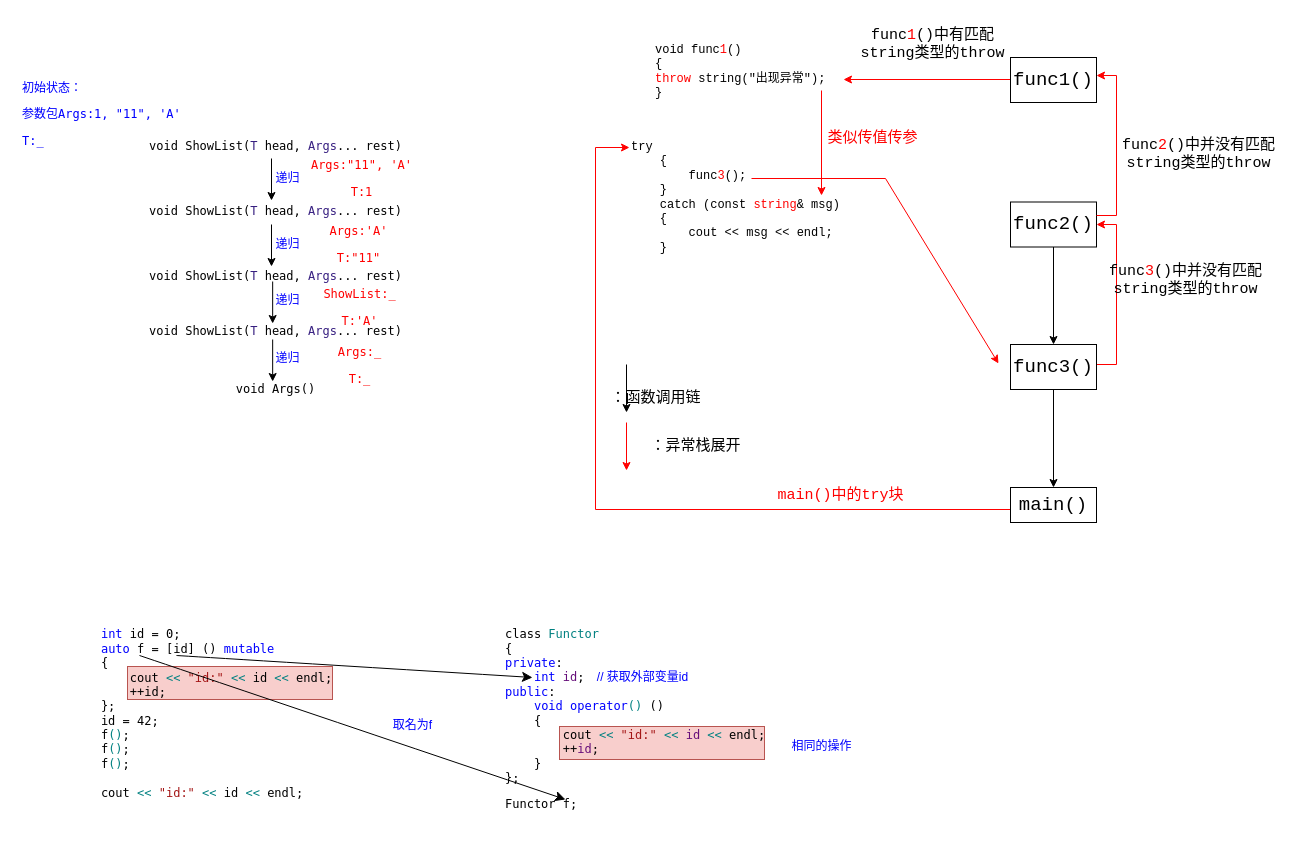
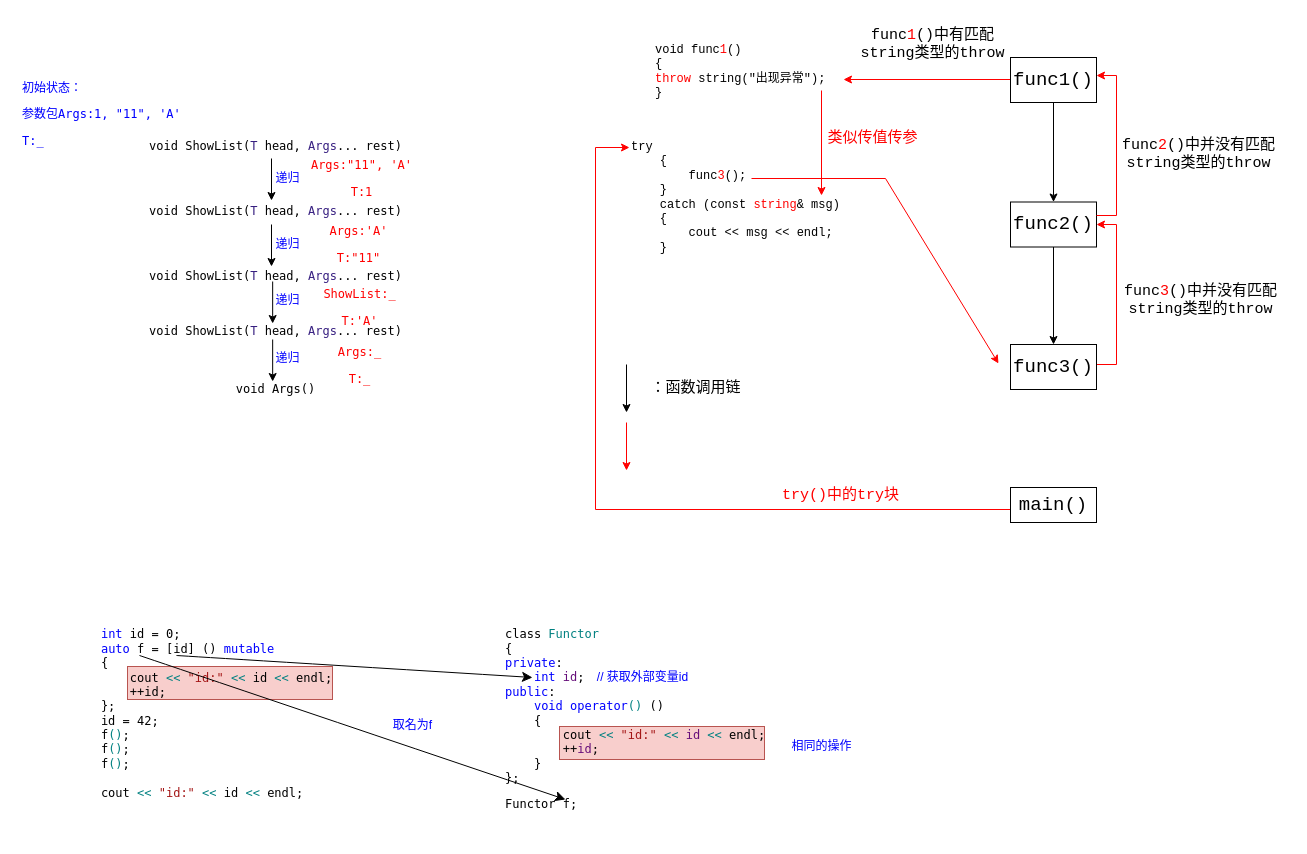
edge "func1()" -> "func2()": added
node "func3()中并没有匹配 string类型的throw": moved (1185, 281) -> (1200, 301)
node "：函数调用链": moved (656, 397) -> (696, 387)
edge "func3()" -> "main()": removed
node "：异常栈展开": removed
node "main()中的try块": label "main()中的try块" -> "try()中的try块"
